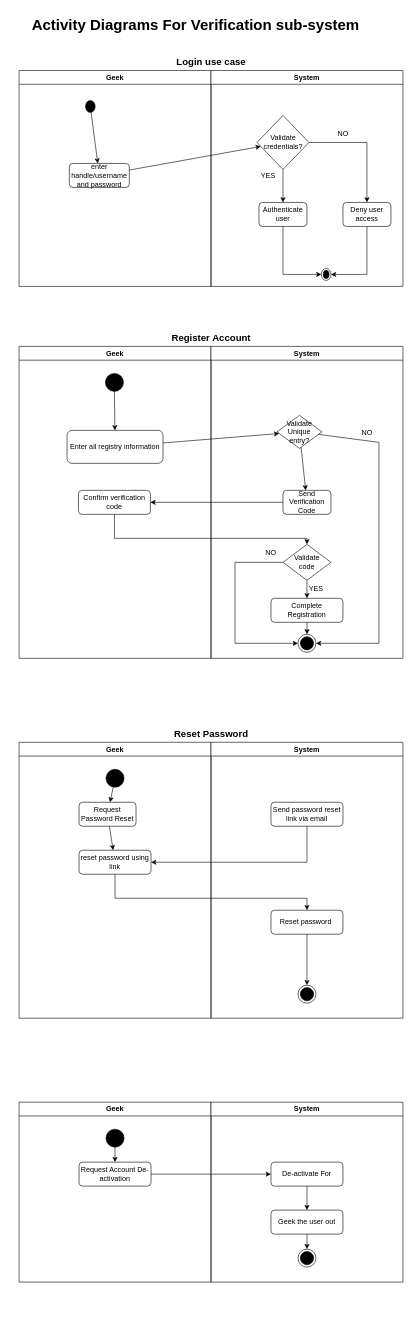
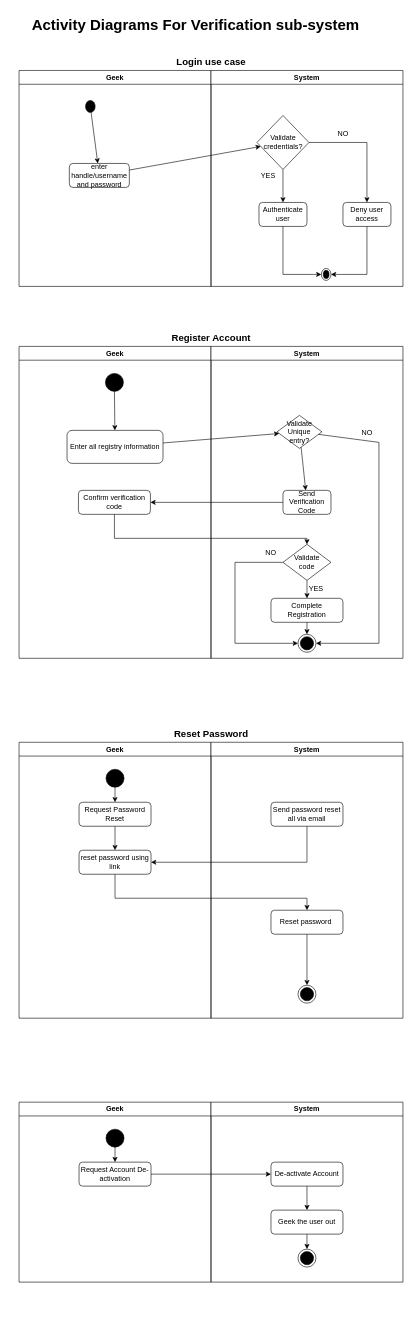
node "Request Password Reset": size 57x24 -> 72x24
node "Send password reset link via email": label "Send password reset link via email" -> "Send password reset all via email"
node "De-activate For": label "De-activate For" -> "De-activate Account"
